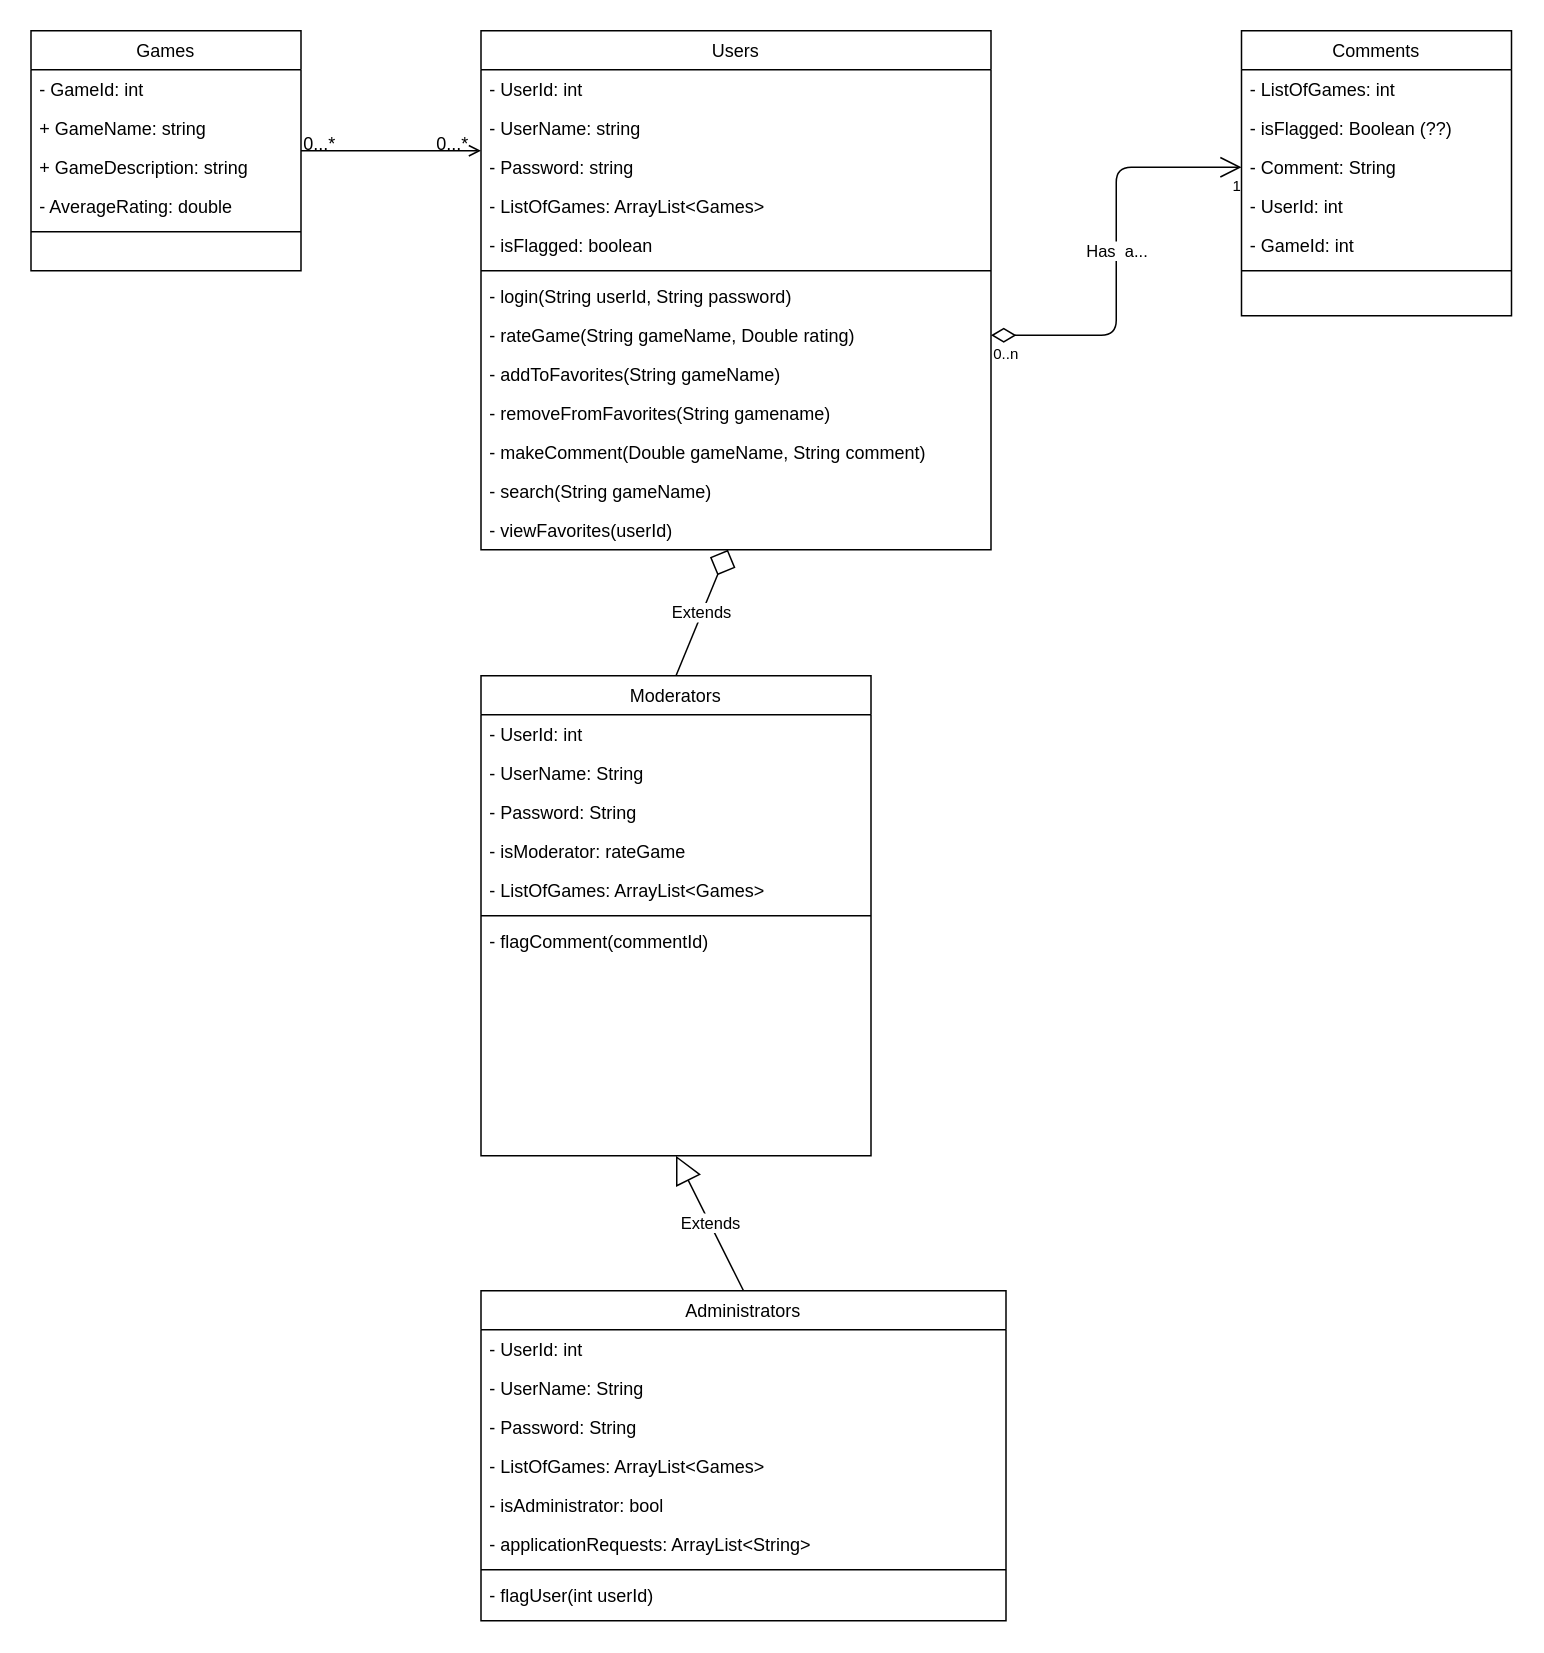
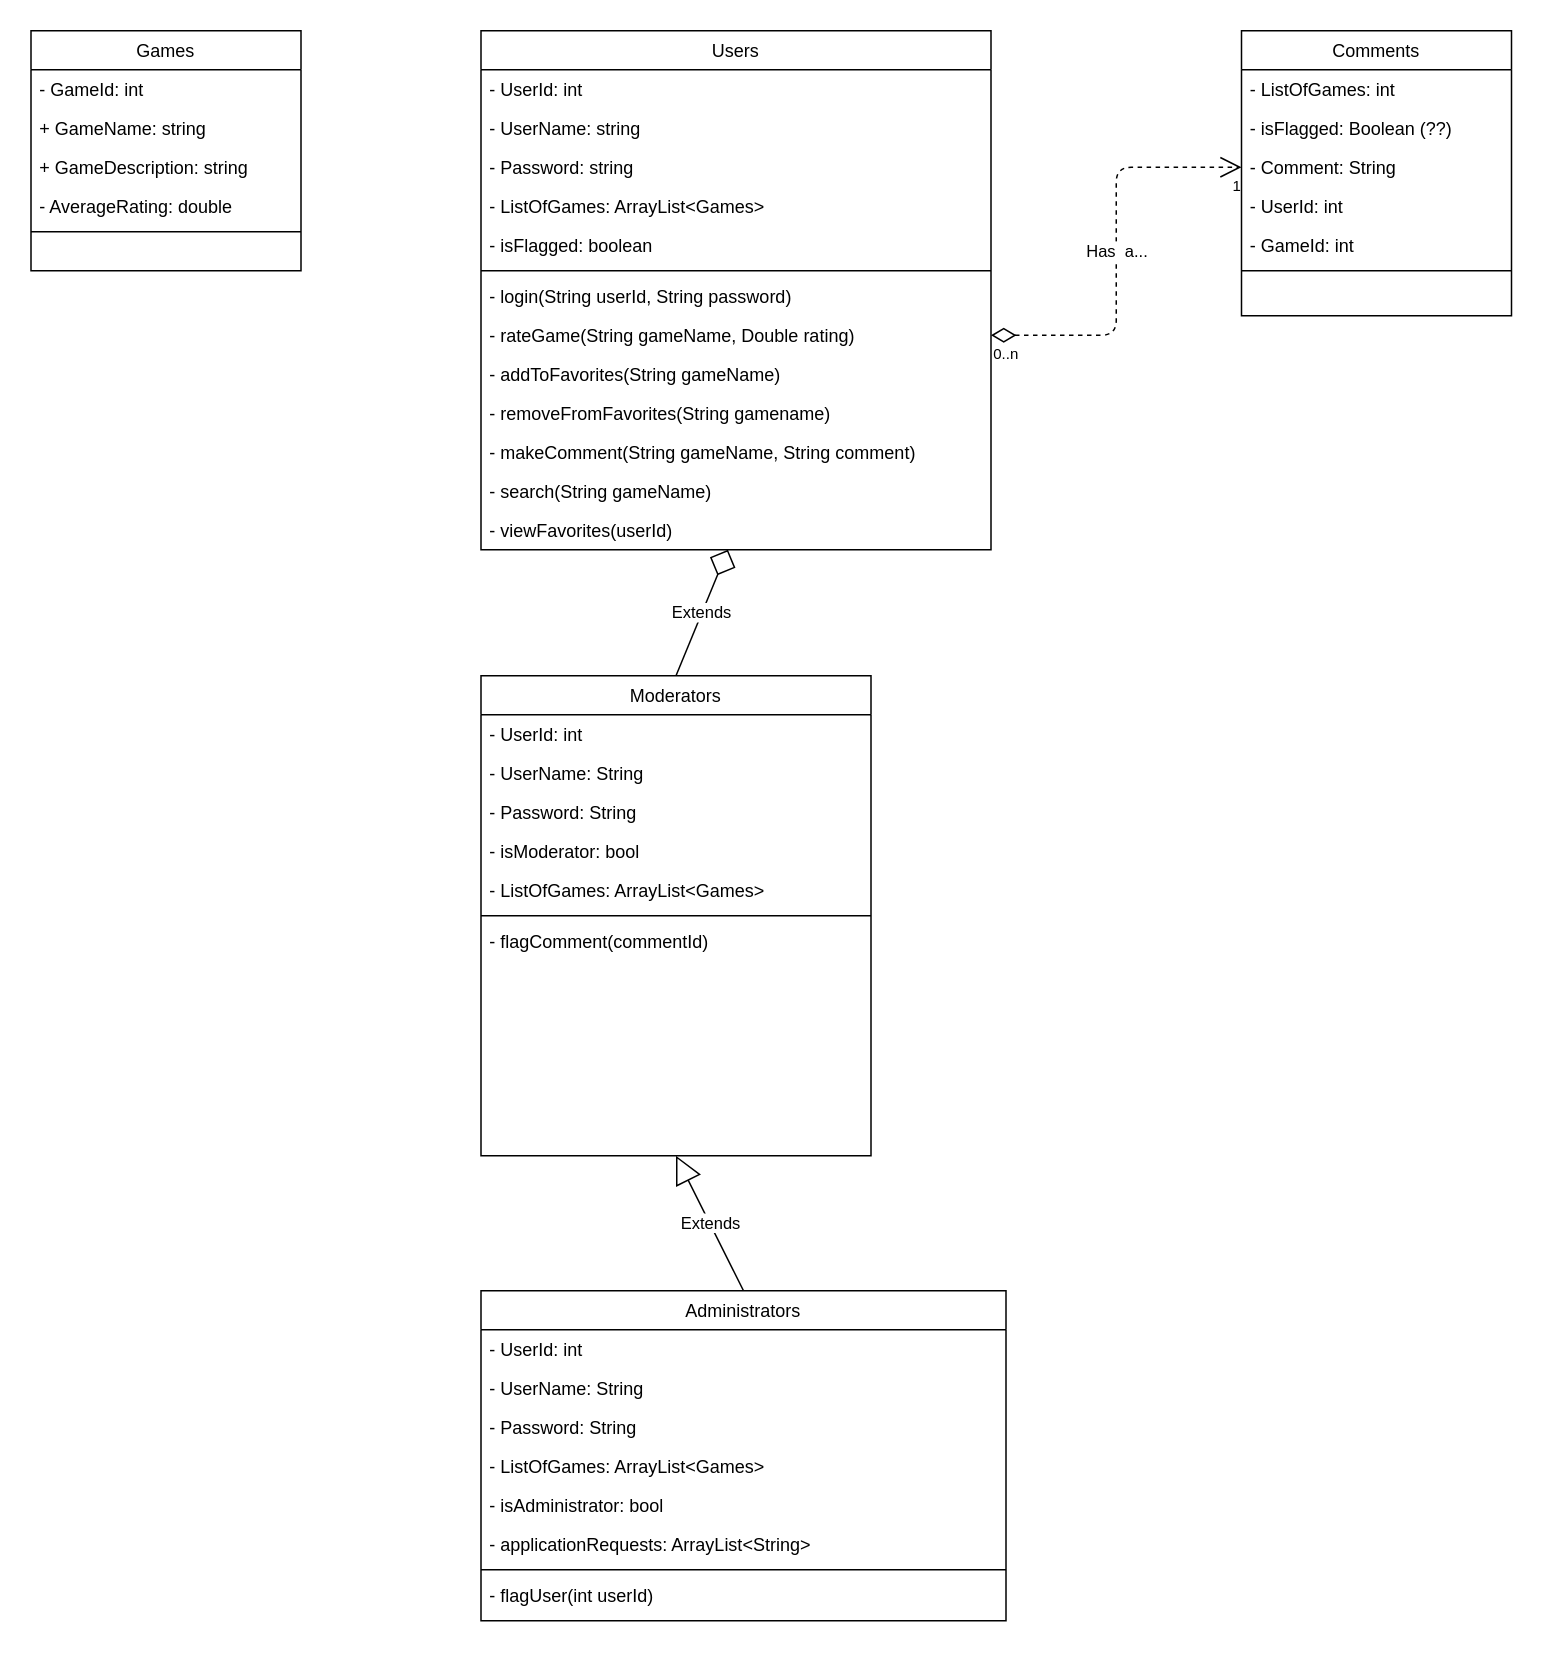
edge "Games" -> "Users": removed, labels "0...*", "0...*"
edge "- Comment: String" -- "- rateGame(String gameName, Double rating)": style solid -> dashed
node "- makeComment(Double gameName, String comment)": label "- makeComment(Double gameName, String comment)" -> "- makeComment(String gameName, String comment)"
node "- isModerator: rateGame": label "- isModerator: rateGame" -> "- isModerator: bool"
